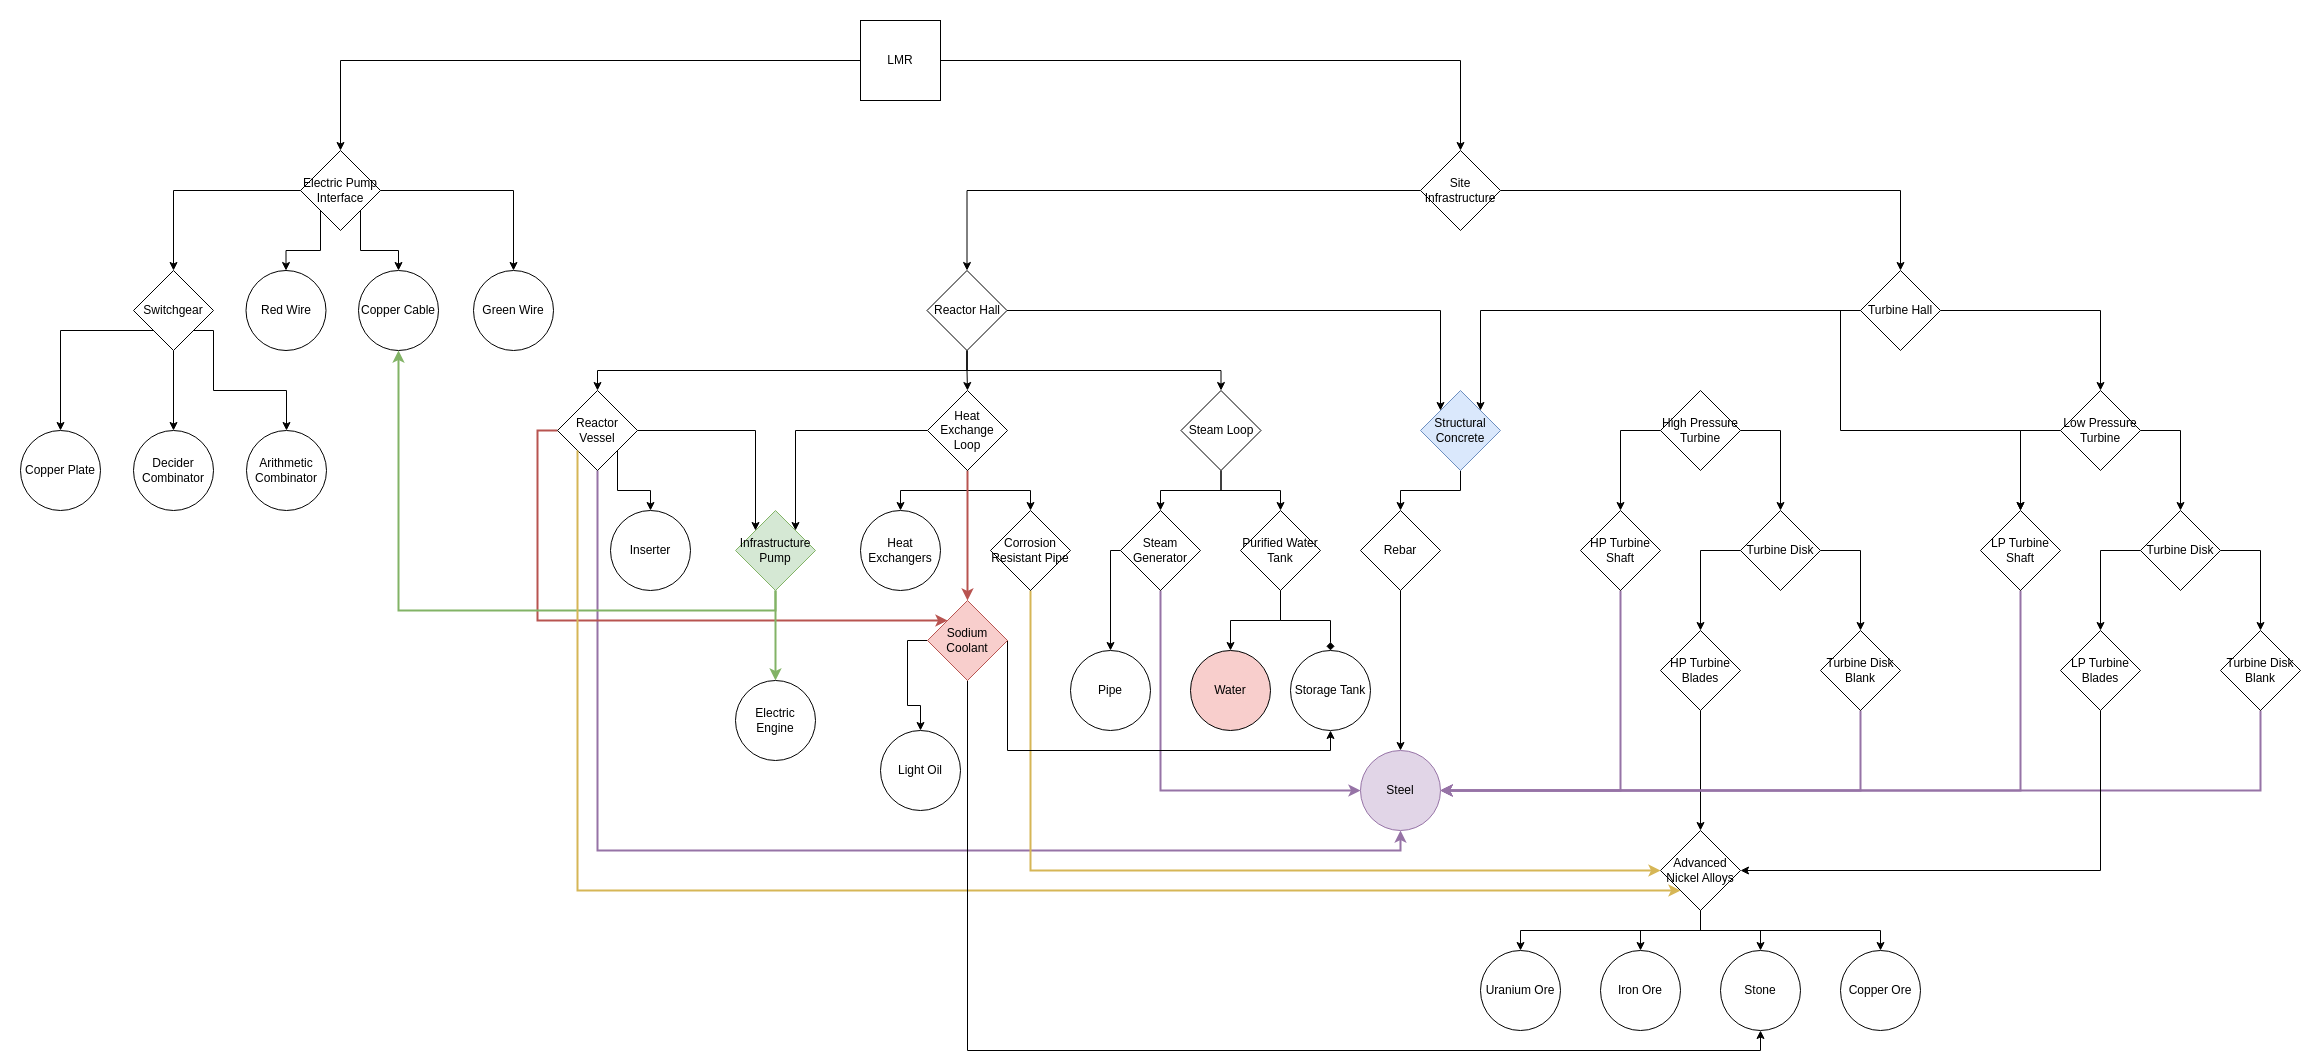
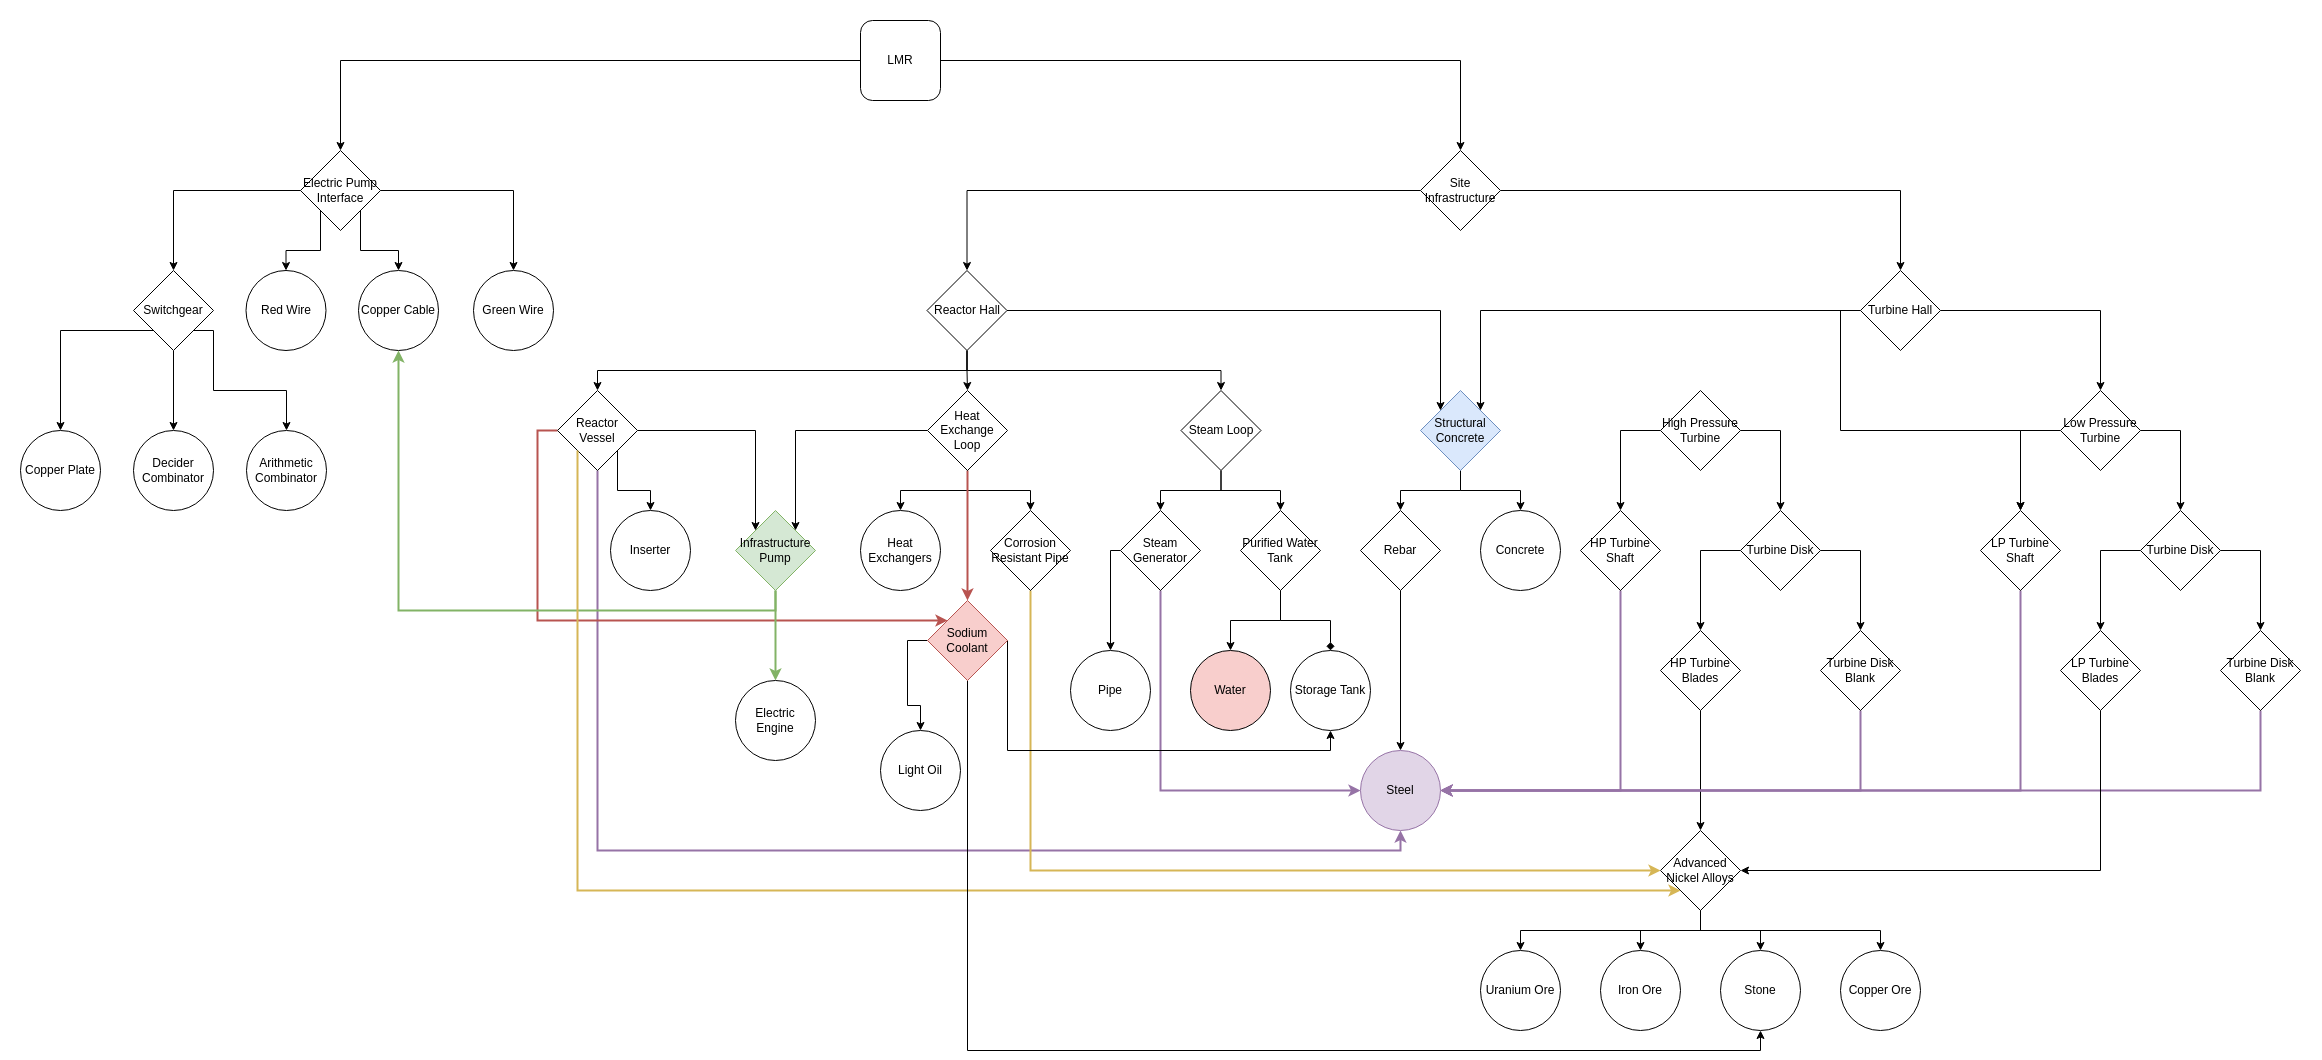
node "LMR": shape rectangle -> rounded rectangle
edge "Structural Concrete" -> "Concrete": added
node "Concrete": added
